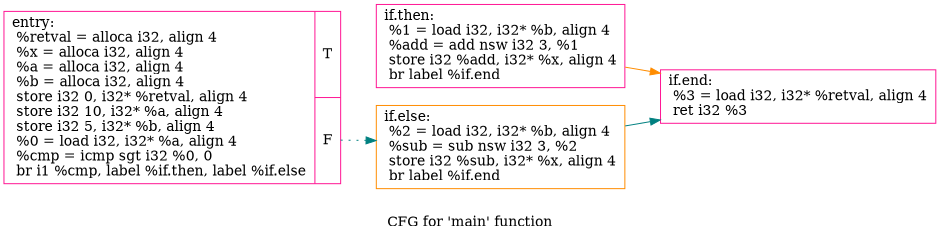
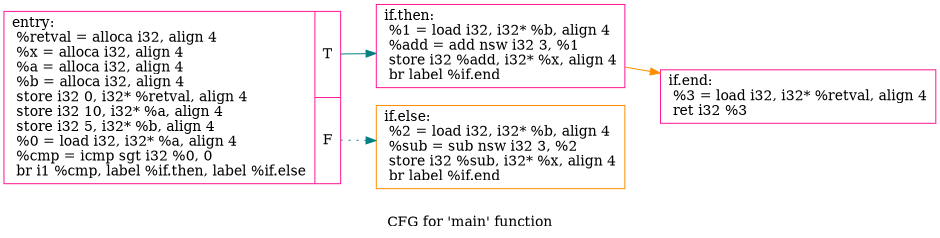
edge "entry:" -> "if.then:": added
edge "if.else:" -> "if.end:": removed
